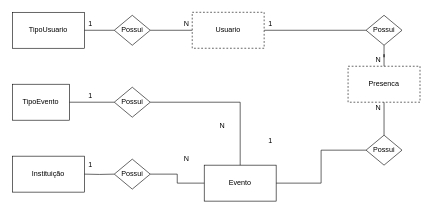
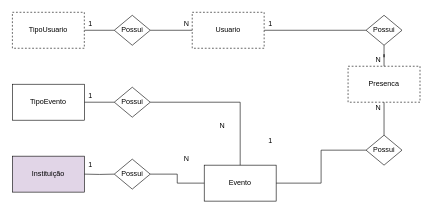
node "TipoUsuario": style solid -> dashed
node "TipoEvento": size 57x36 -> 72x36
node "Instituição": fillcolor #ffffff -> #e1d5e7
